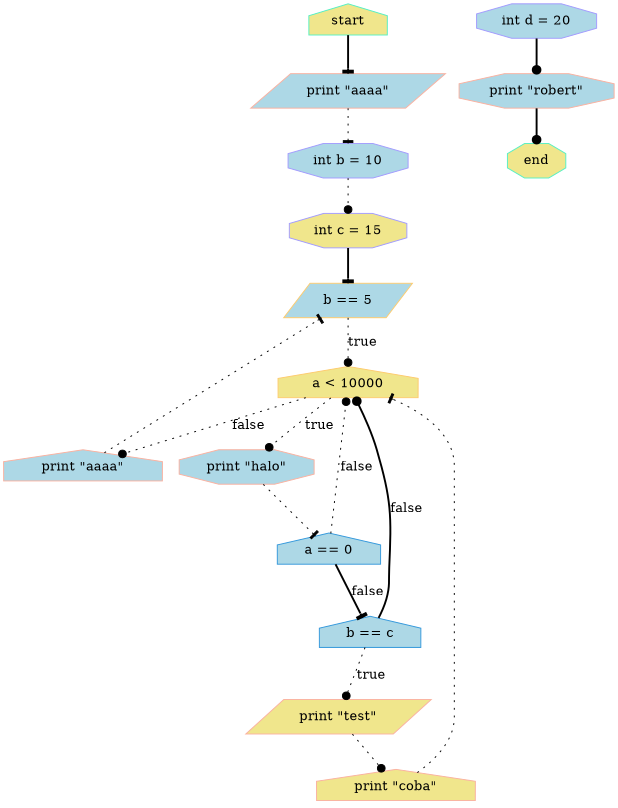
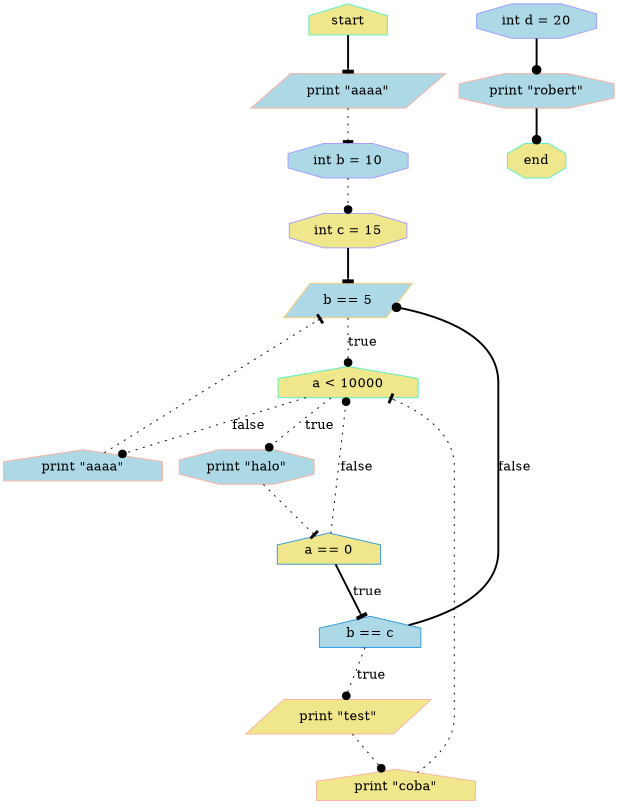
node "a < 10000": color #fdcb6e -> #55efc4
edge "b == c" -> "a < 10000": now "b == c" -> "b == 5"
node "a == 0": fillcolor lightblue -> khaki
edge "a == 0" -> "b == c": label "false" -> "true"
